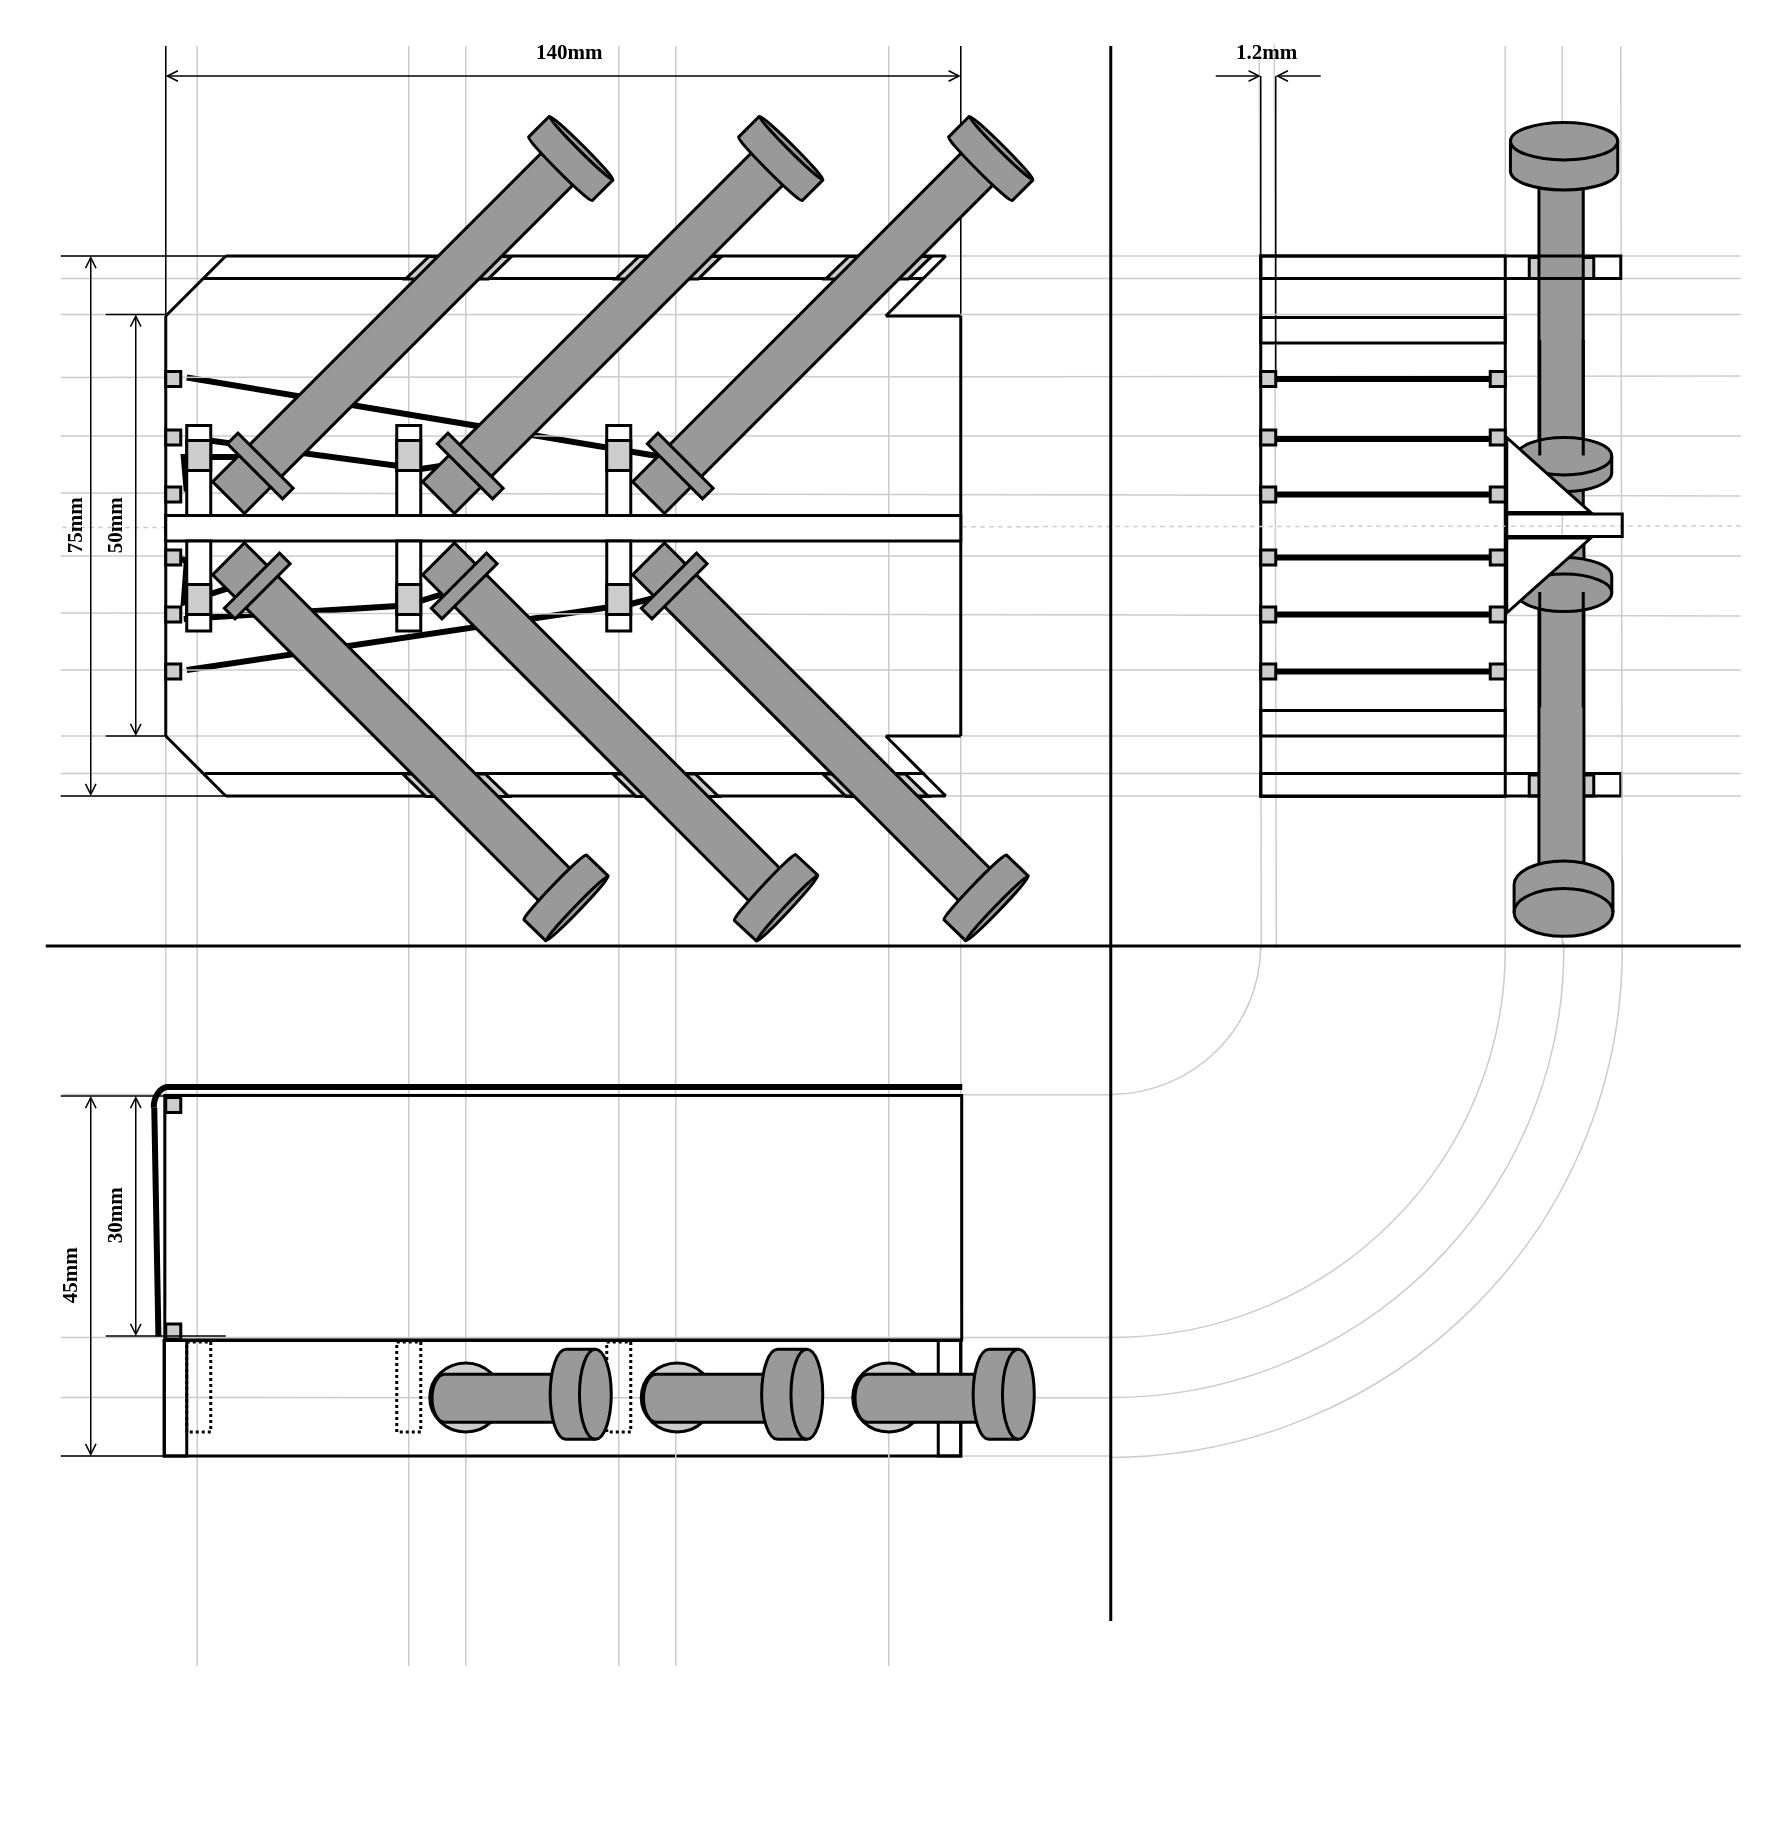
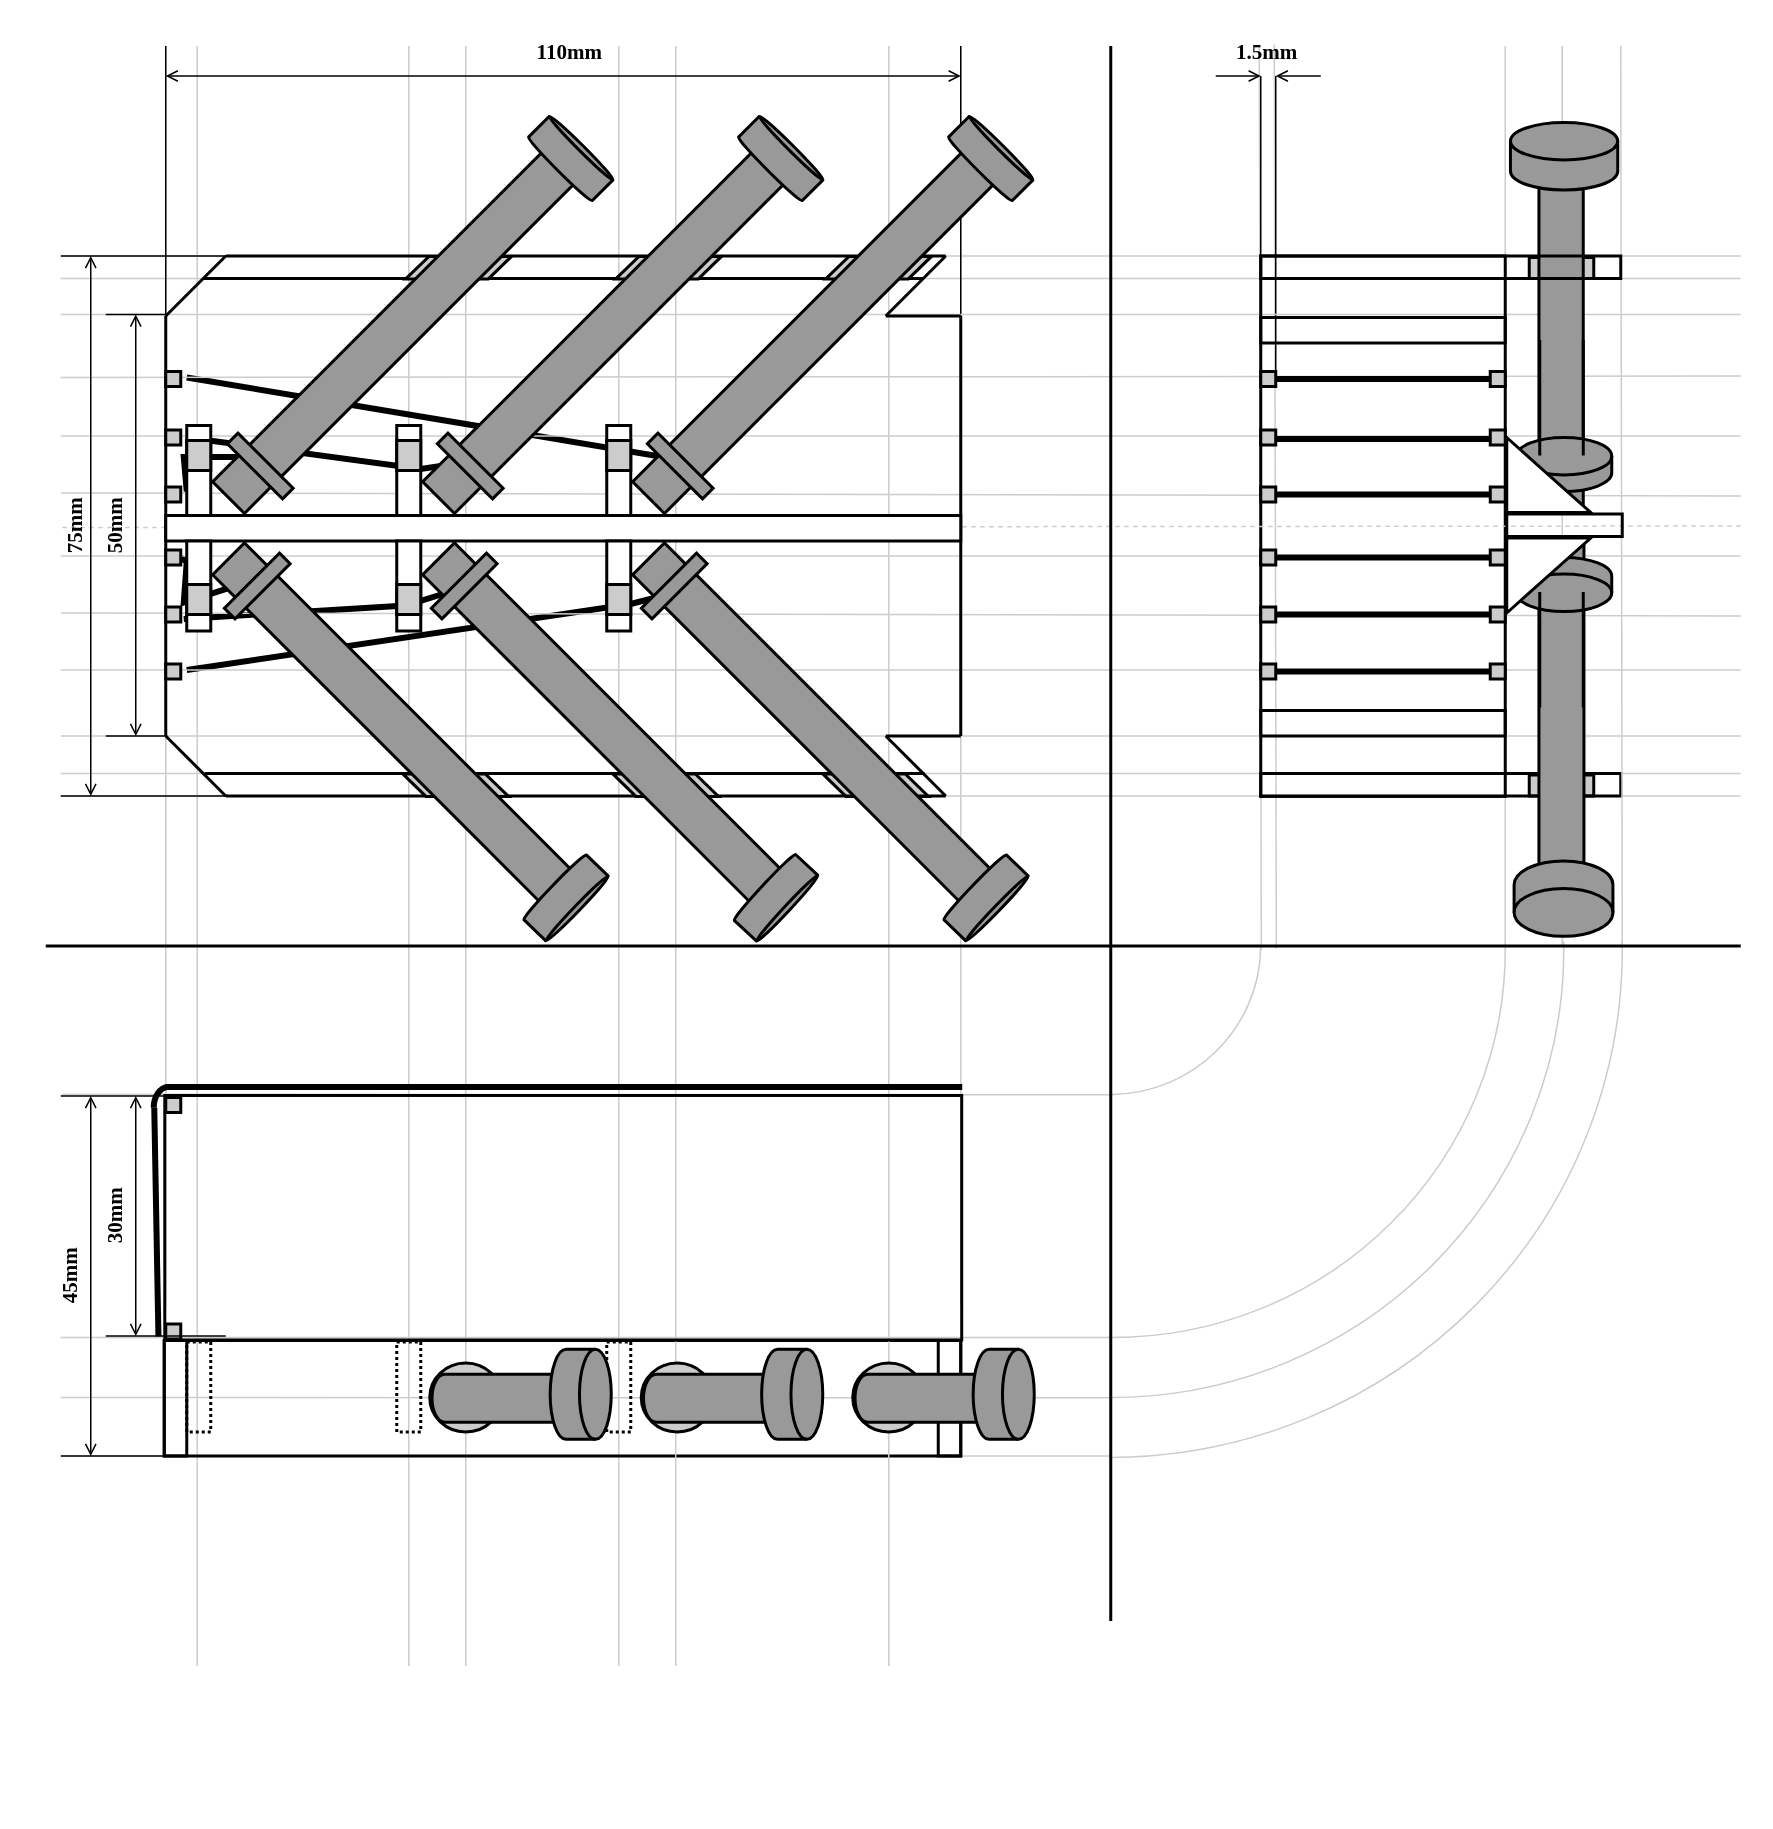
node "140mm": label "140mm" -> "110mm"
node "1.2mm": label "1.2mm" -> "1.5mm"
